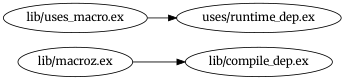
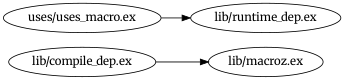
node "lib/uses_macro.ex": label "lib/uses_macro.ex" -> "uses/uses_macro.ex"
node "uses/runtime_dep.ex": label "uses/runtime_dep.ex" -> "lib/runtime_dep.ex"
edge "lib/macroz.ex" -> "lib/compile_dep.ex": reversed
